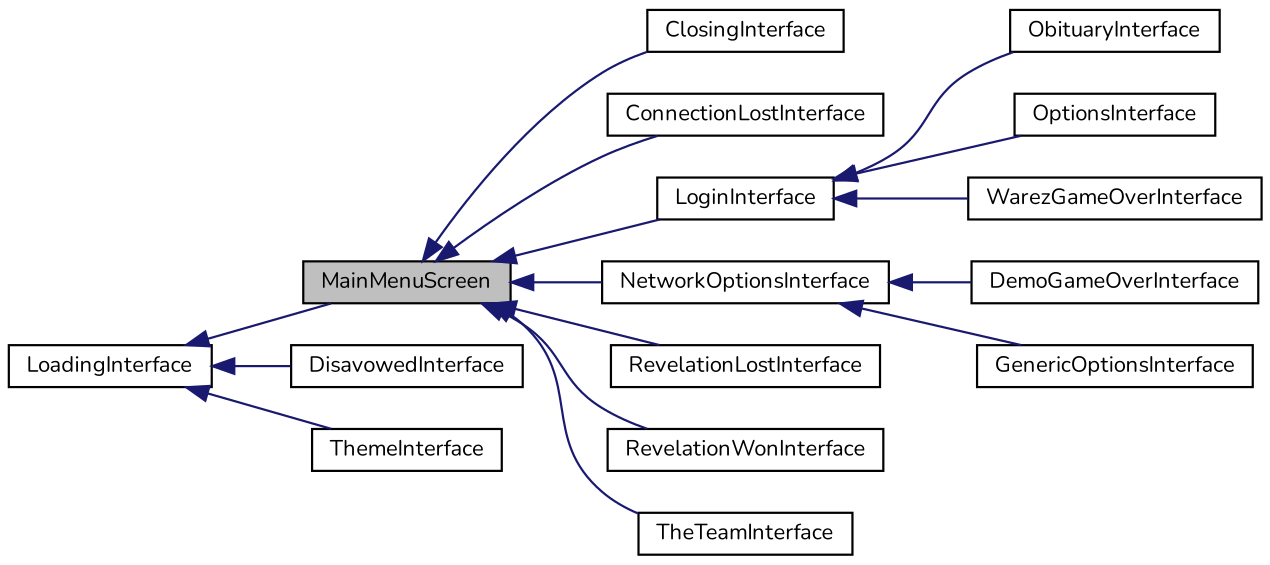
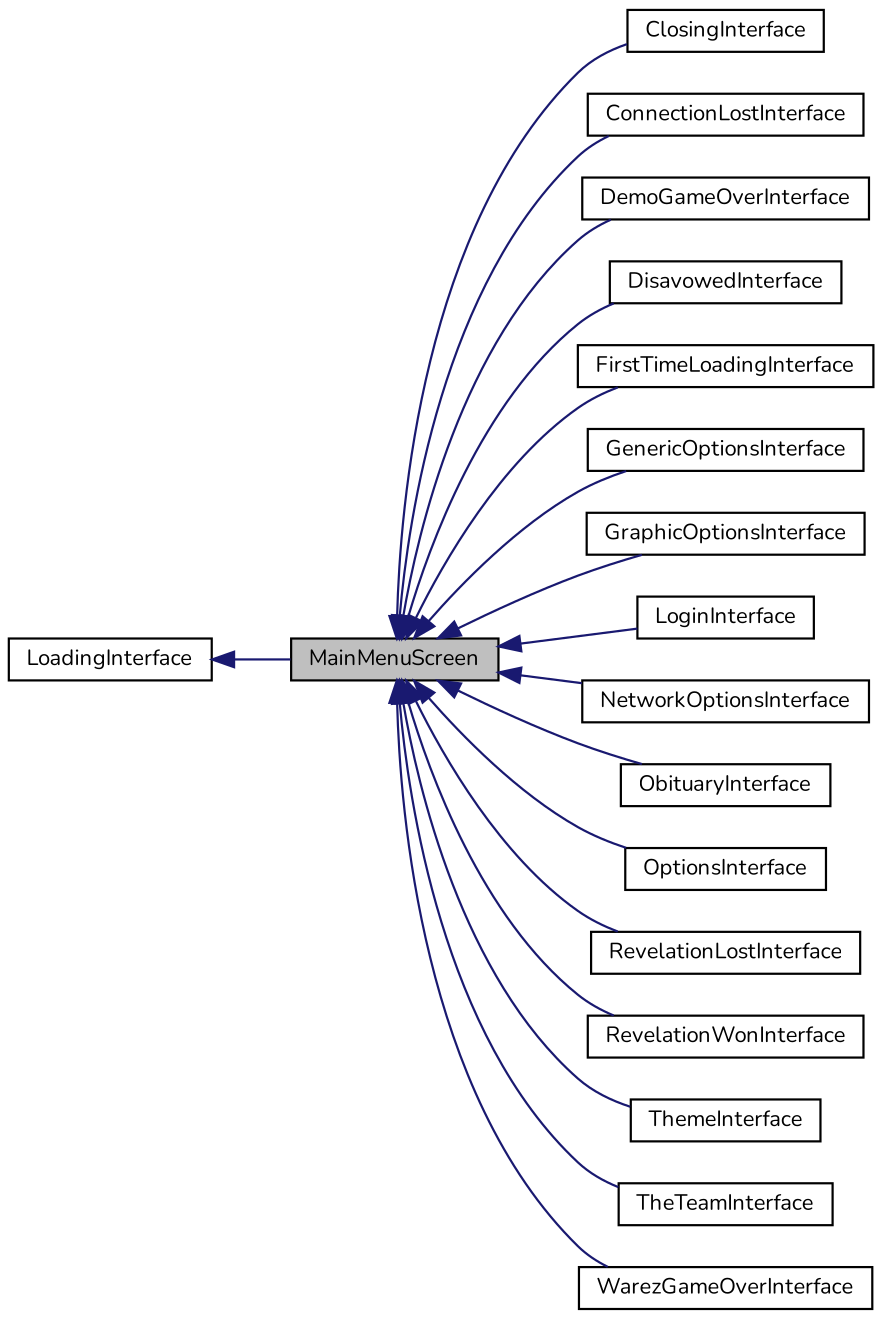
edge "ObituaryInterface" -> "LoginInterface": now "ObituaryInterface" -> "MainMenuScreen"
edge "OptionsInterface" -> "LoginInterface": now "OptionsInterface" -> "MainMenuScreen"
edge "WarezGameOverInterface" -> "LoginInterface": now "WarezGameOverInterface" -> "MainMenuScreen"
edge "DemoGameOverInterface" -> "NetworkOptionsInterface": now "DemoGameOverInterface" -> "MainMenuScreen"
edge "GenericOptionsInterface" -> "NetworkOptionsInterface": now "GenericOptionsInterface" -> "MainMenuScreen"
edge "DisavowedInterface" -> "LoadingInterface": now "DisavowedInterface" -> "MainMenuScreen"
node "FirstTimeLoadingInterface": added
edge "ThemeInterface" -> "LoadingInterface": now "ThemeInterface" -> "MainMenuScreen"
node "GraphicOptionsInterface": added
